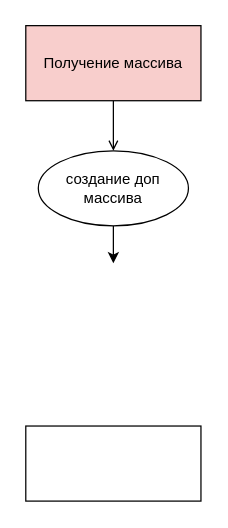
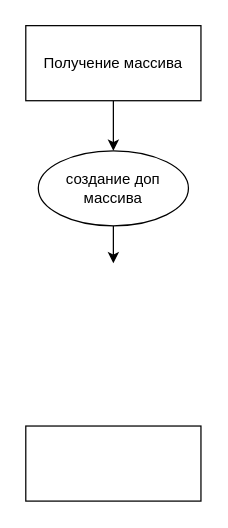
node "Получение массива": fillcolor #f8cecc -> #ffffff
edge "Получение массива" -> "создание доп массива": arrowhead open -> classic
